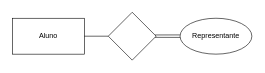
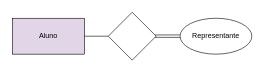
node "Aluno": fillcolor #ffffff -> #e1d5e7
